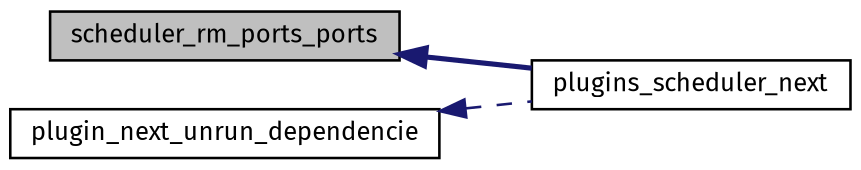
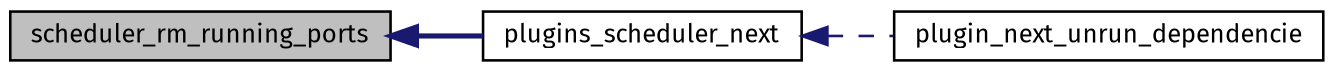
node "scheduler_rm_ports_ports": label "scheduler_rm_ports_ports" -> "scheduler_rm_running_ports"
edge "plugins_scheduler_next" -> "plugin_next_unrun_dependencie": reversed
